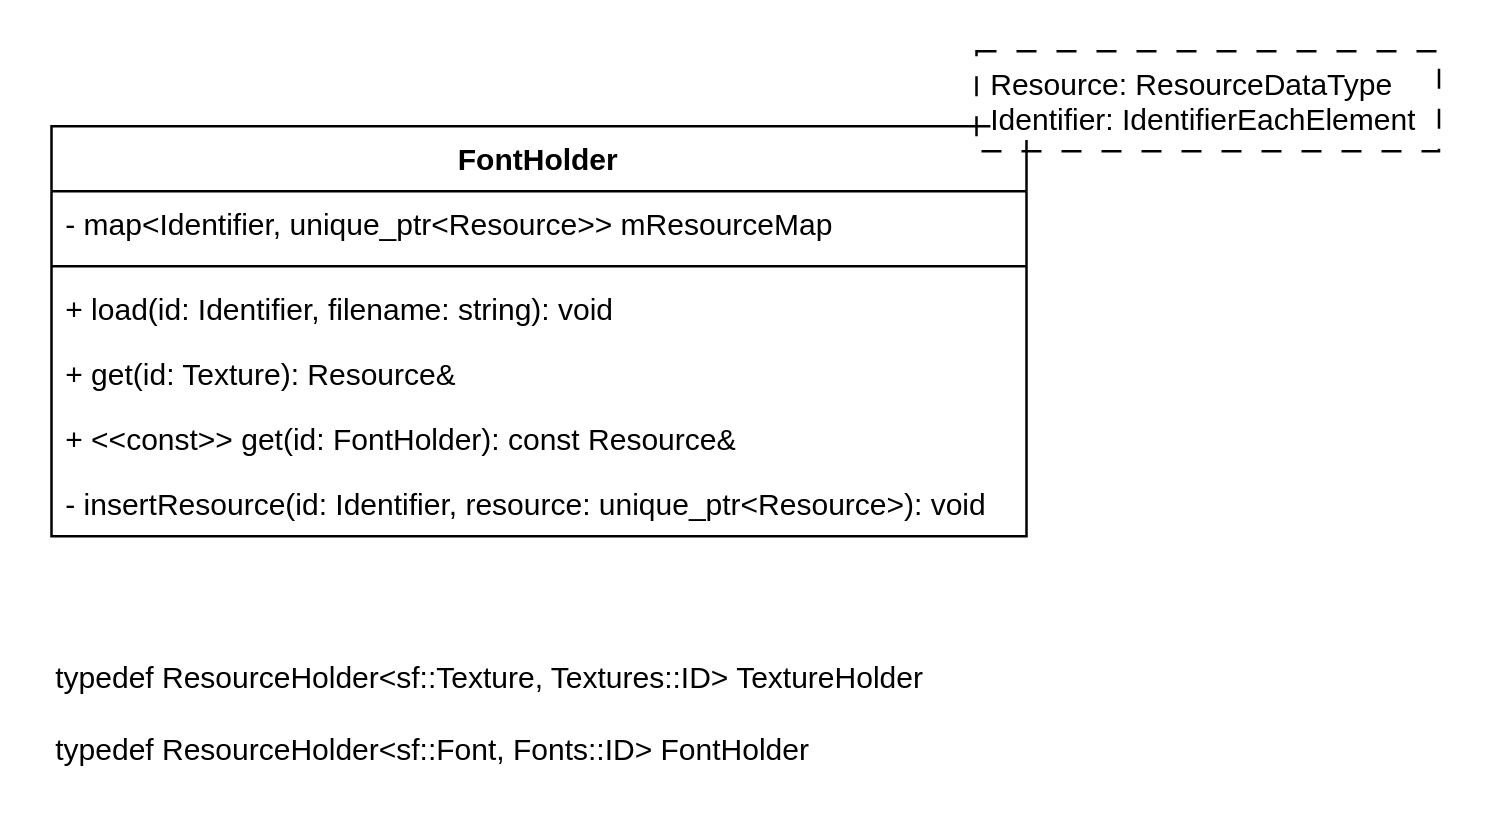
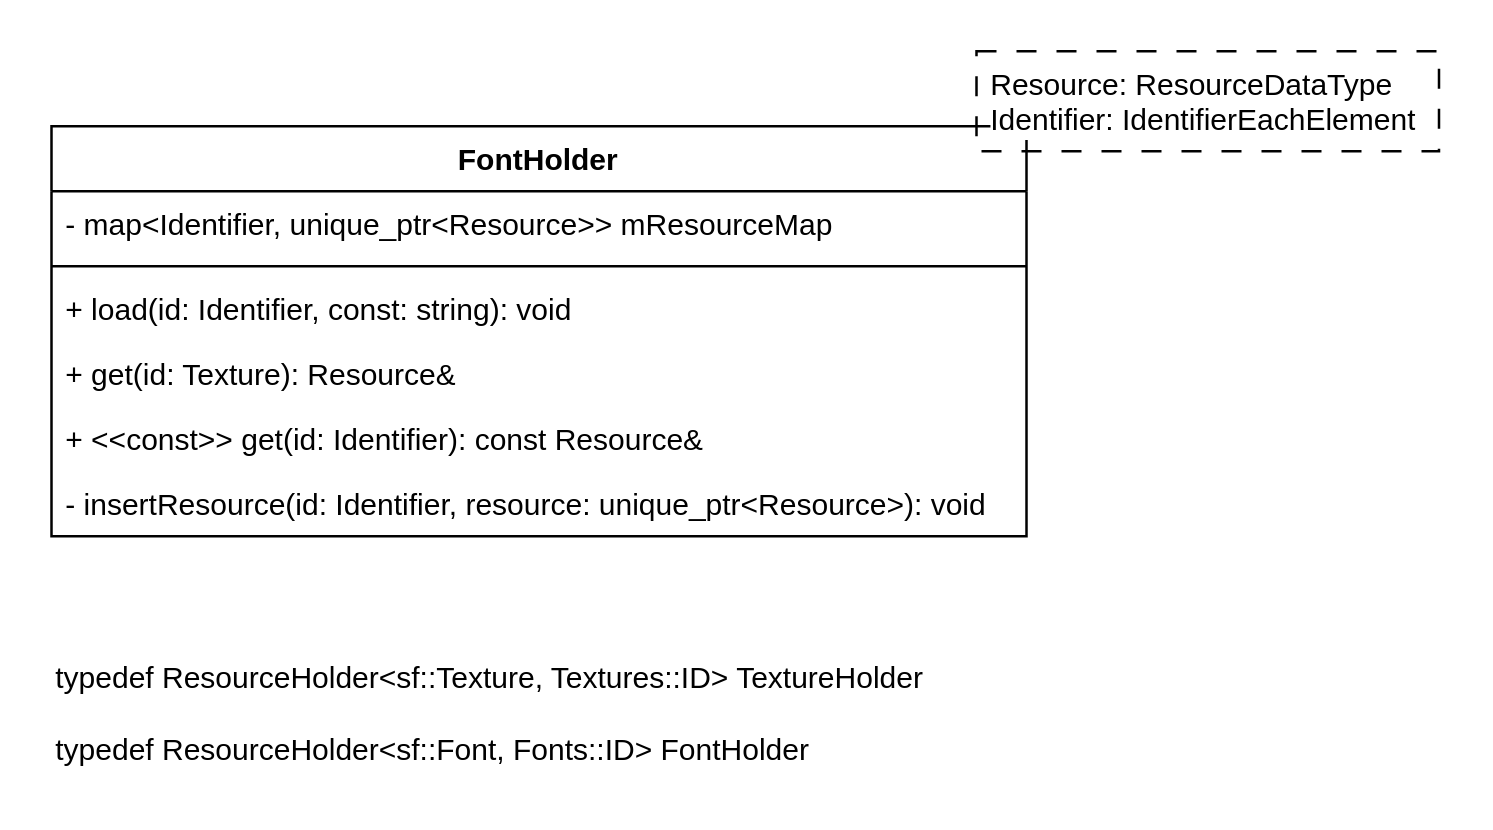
node "+ load(id: Identifier, filename: string): void": label "+ load(id: Identifier, filename: string): void" -> "+ load(id: Identifier, const: string): void"
node "+ <<const>> get(id: FontHolder): const Resource&": label "+ <<const>> get(id: FontHolder): const Resource&" -> "+ <<const>> get(id: Identifier): const Resource&"
